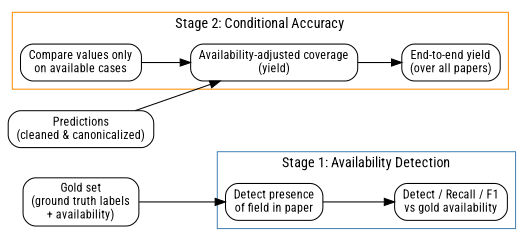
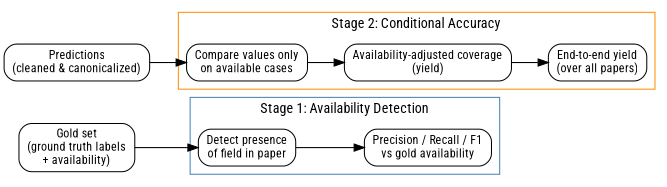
edge "Predictions (cleaned & canonicalized)" -> "Availability-adjusted coverage (yield)": now "Predictions (cleaned & canonicalized)" -> "Compare values only on available cases"
node "Detect / Recall / F1 vs gold availability": label "Detect / Recall / F1 vs gold availability" -> "Precision / Recall / F1 vs gold availability"
